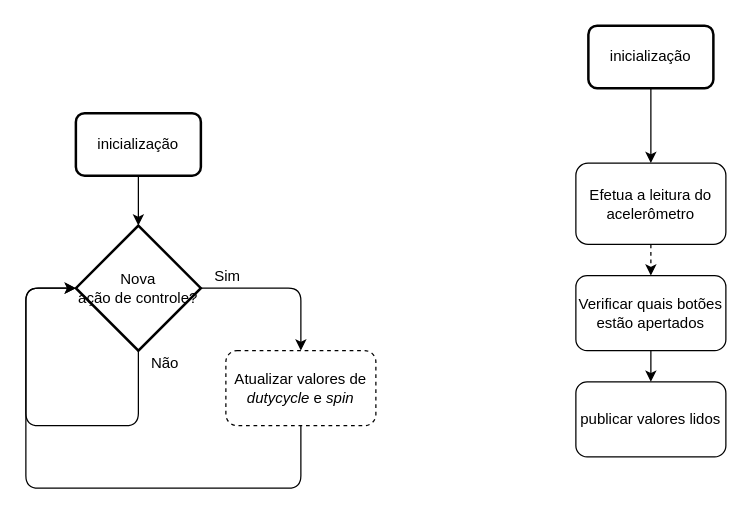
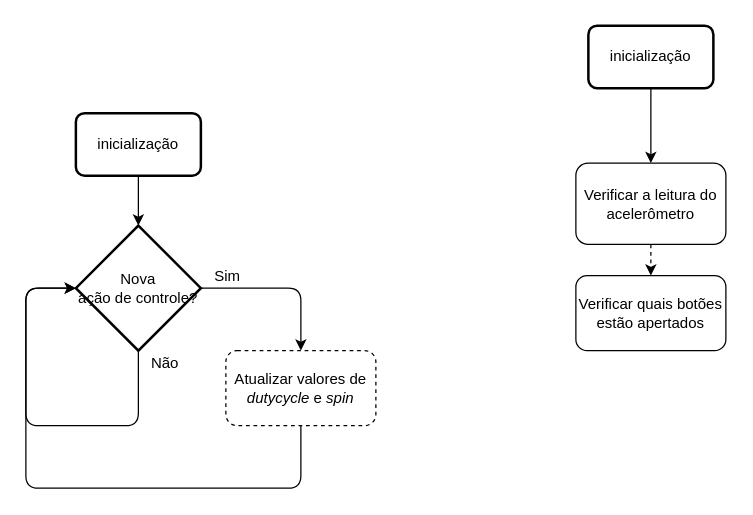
node "Efetua a leitura do acelerômetro": label "Efetua a leitura do acelerômetro" -> "Verificar a leitura do acelerômetro"
edge "Verificar quais botões estão apertados" -> "publicar valores lidos": removed
node "publicar valores lidos": removed
